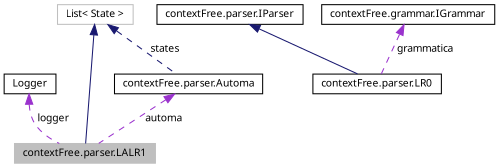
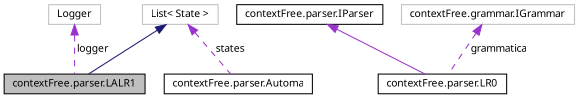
node "contextFree.grammar.IGrammar": color black -> grey75
edge "contextFree.parser.LR0" -> "contextFree.parser.IParser": color midnightblue -> darkorchid3
edge "contextFree.parser.Automa" -> "List< State >": color midnightblue -> darkorchid3
node "Logger": color black -> grey75
edge "contextFree.parser.LALR1" -> "contextFree.parser.Automa": removed, label "automa"
node "contextFree.parser.LALR1": color grey75 -> black
